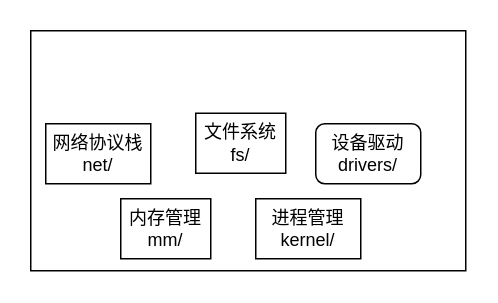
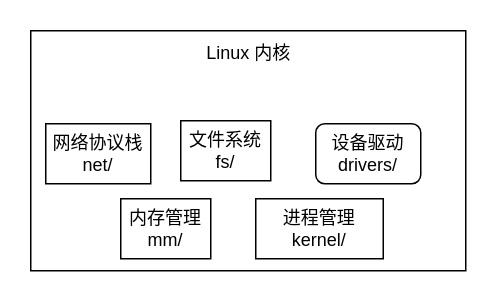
node "Linux 内核": added
node "文件系统 fs/": moved (241, 143) -> (226, 151)
node "进程管理 kernel/": size 105x60 -> 128x60
